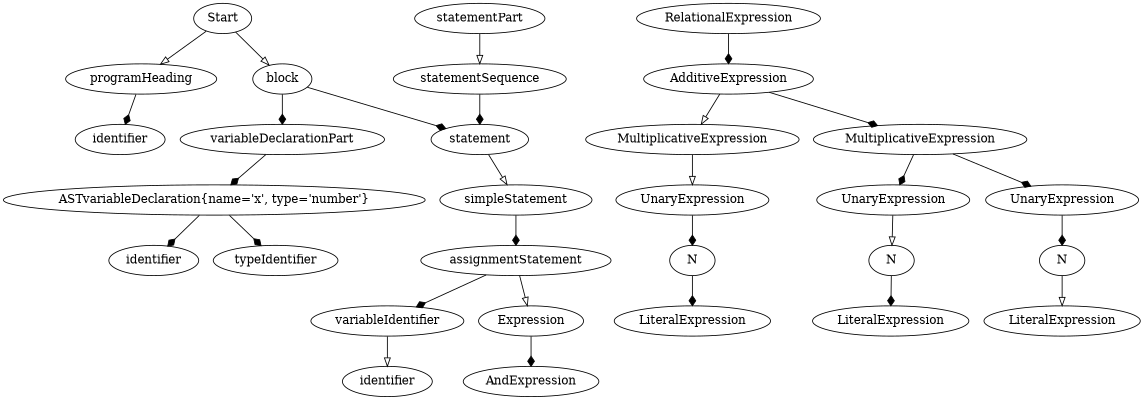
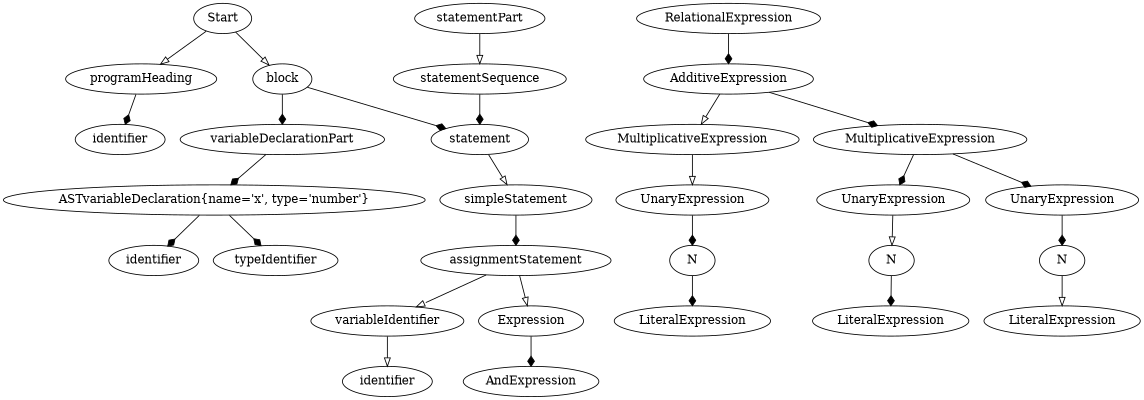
edge "assignmentStatement" -> "variableIdentifier": arrowhead diamond -> onormal
